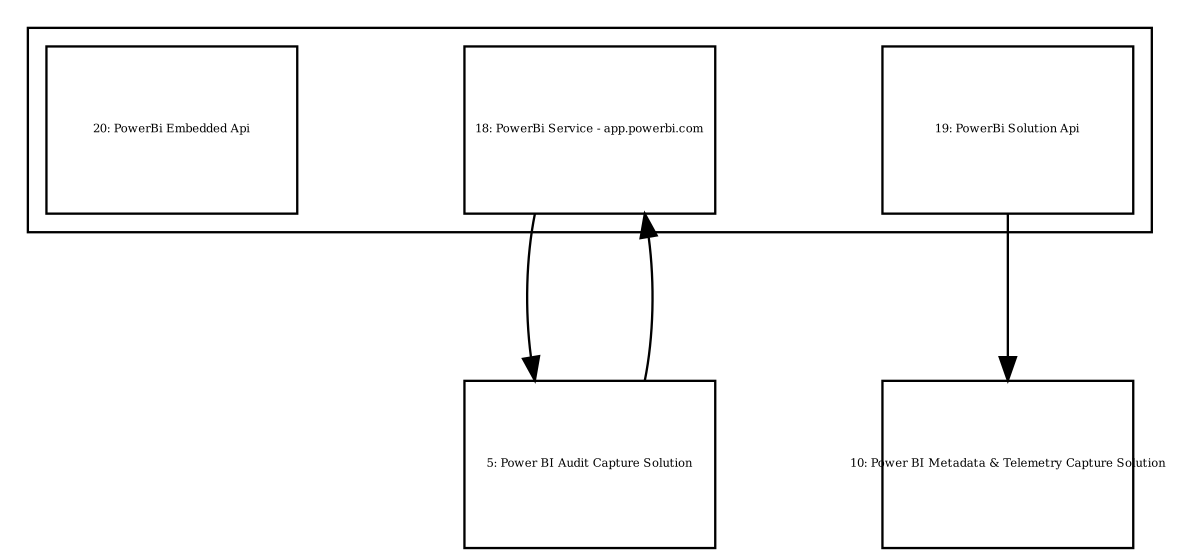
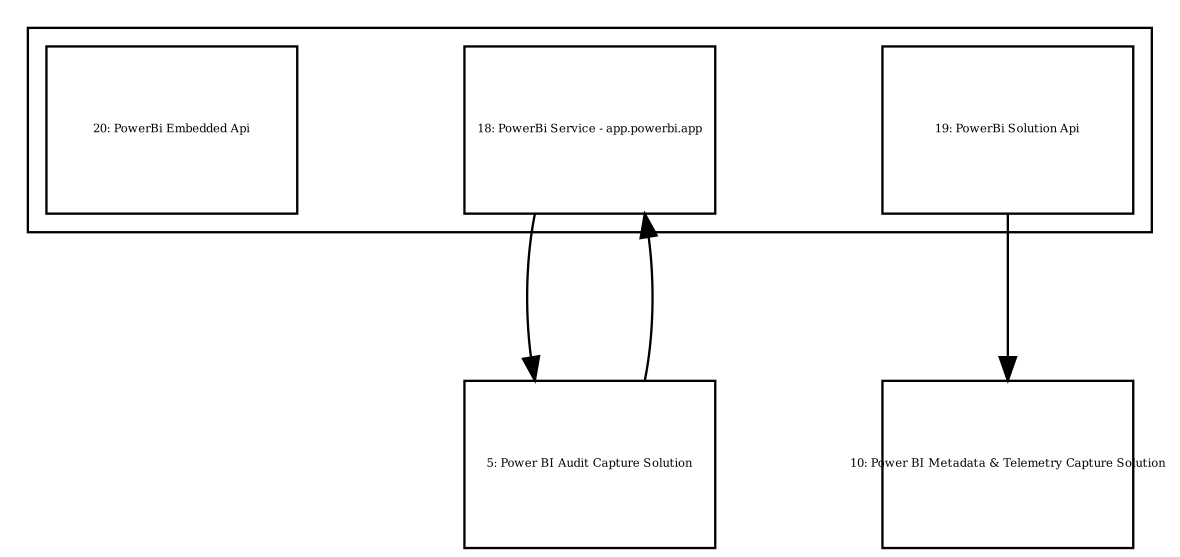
node "18: PowerBi Service - app.powerbi.com": label "18: PowerBi Service - app.powerbi.com" -> "18: PowerBi Service - app.powerbi.app"
